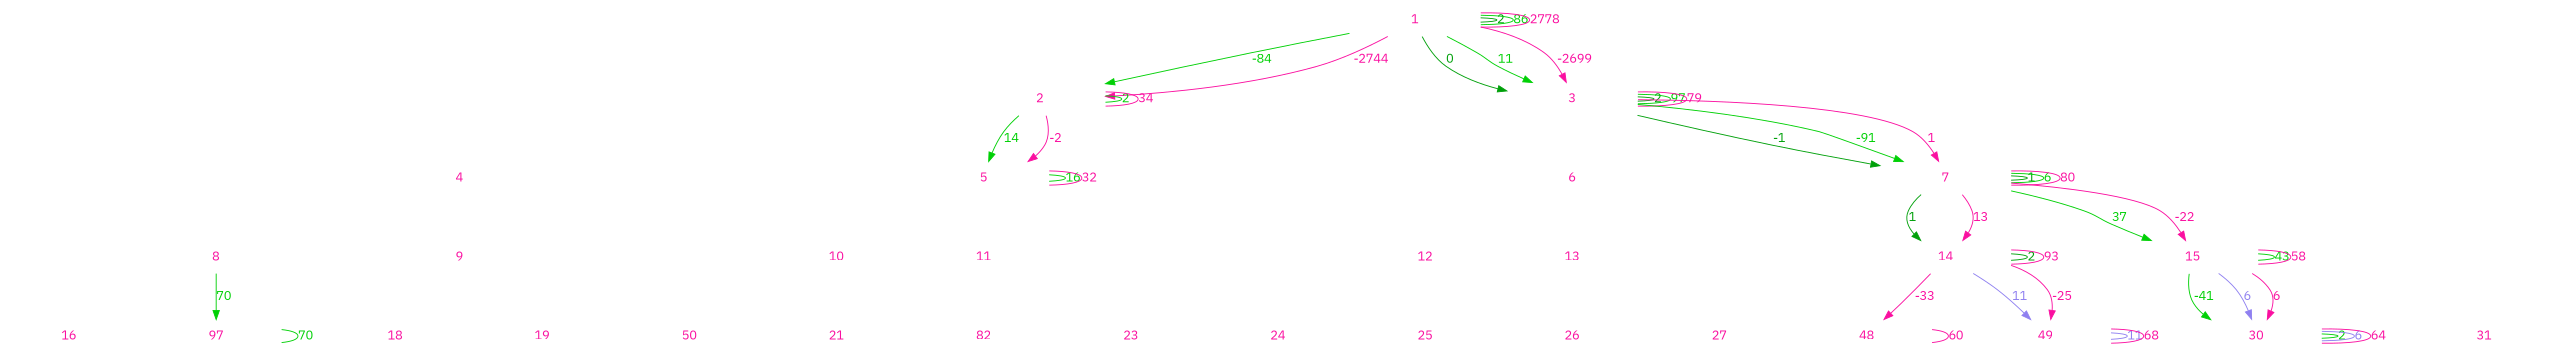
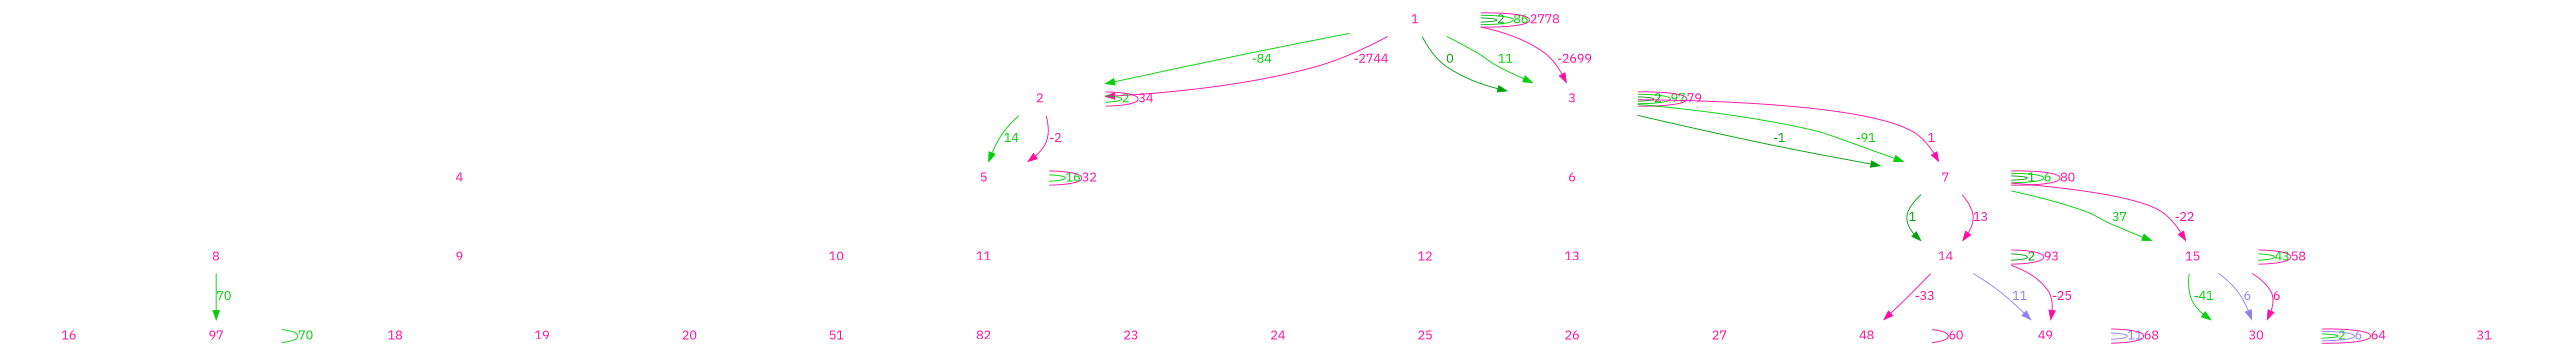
node "50": label "50" -> "20"
node "21": label "21" -> "51"
